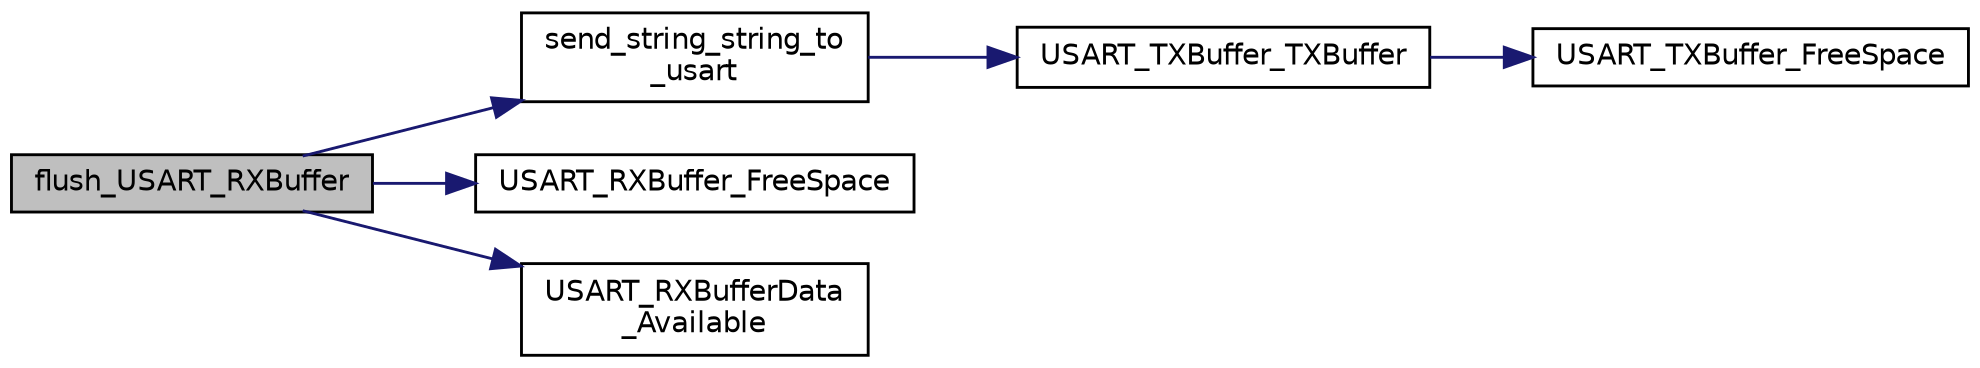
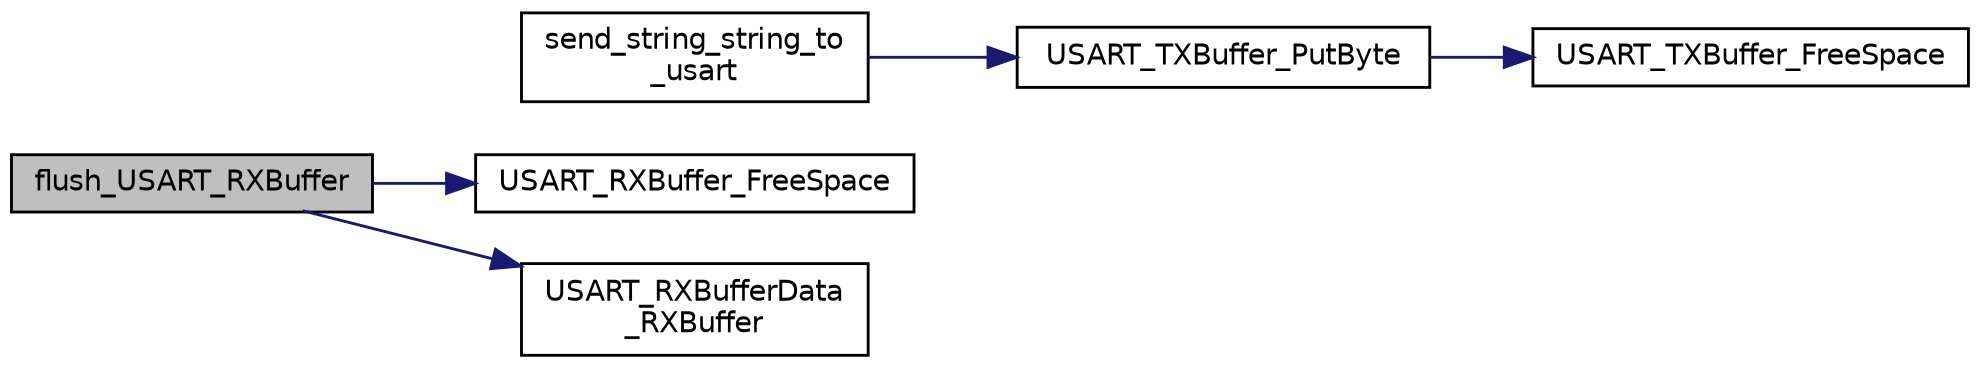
node "USART_TXBuffer_TXBuffer": label "USART_TXBuffer_TXBuffer" -> "USART_TXBuffer_PutByte"
edge "flush_USART_RXBuffer" -> "send_string_string_to _usart": removed
node "USART_RXBufferData _Available": label "USART_RXBufferData _Available" -> "USART_RXBufferData _RXBuffer"
